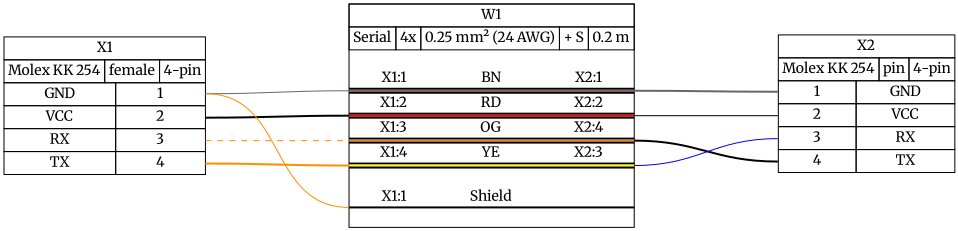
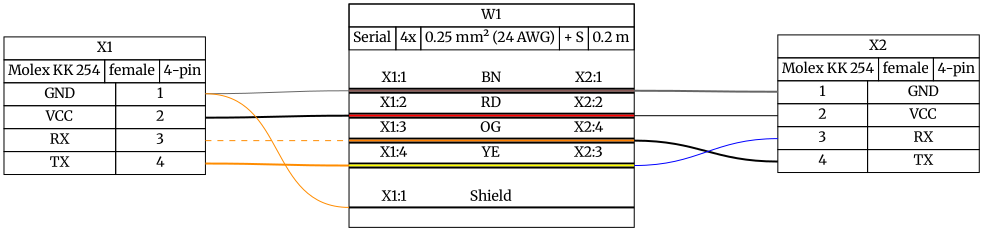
node "X2": text "pin" -> "female"
